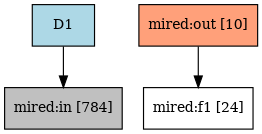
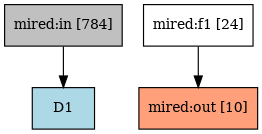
edge "D1" -> "mired:in [784]": reversed
edge "mired:out [10]" -> "mired:f1 [24]": reversed
